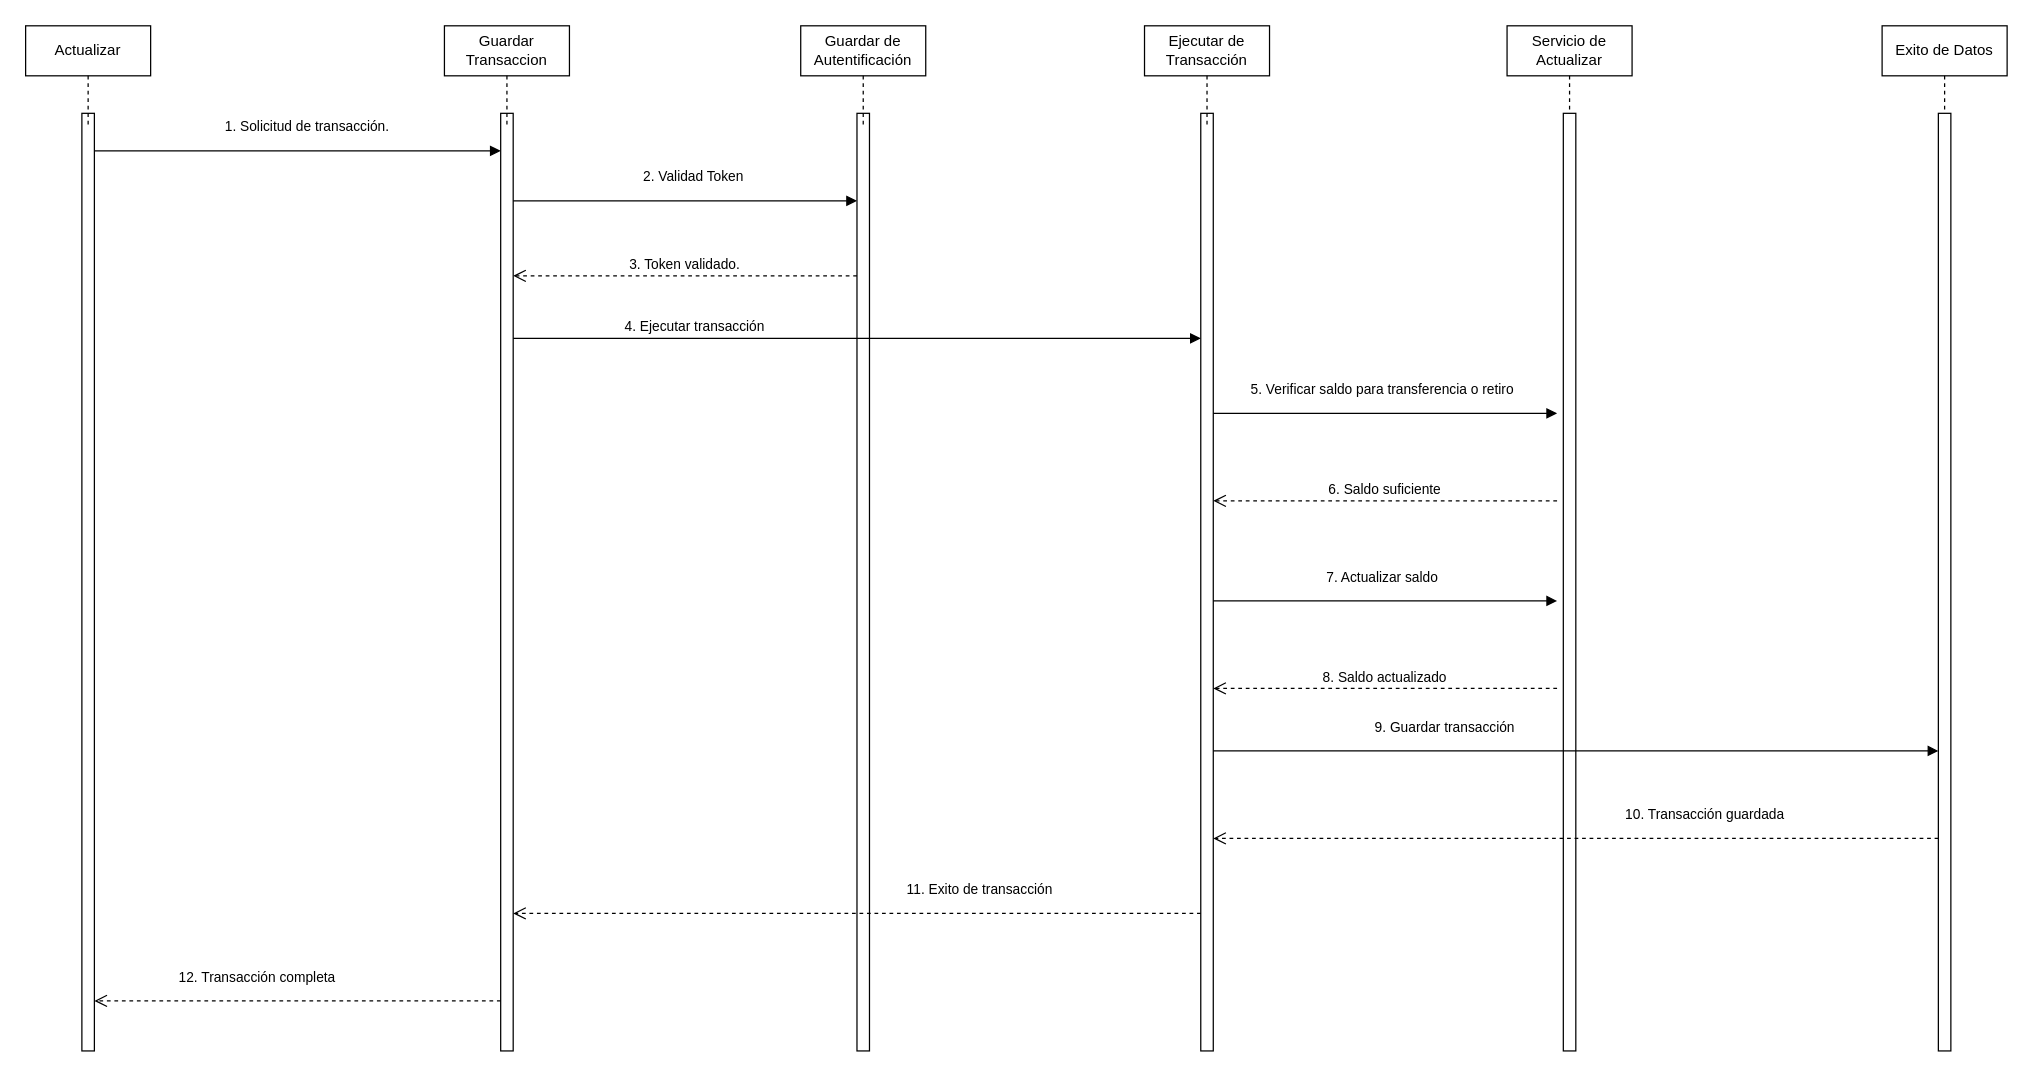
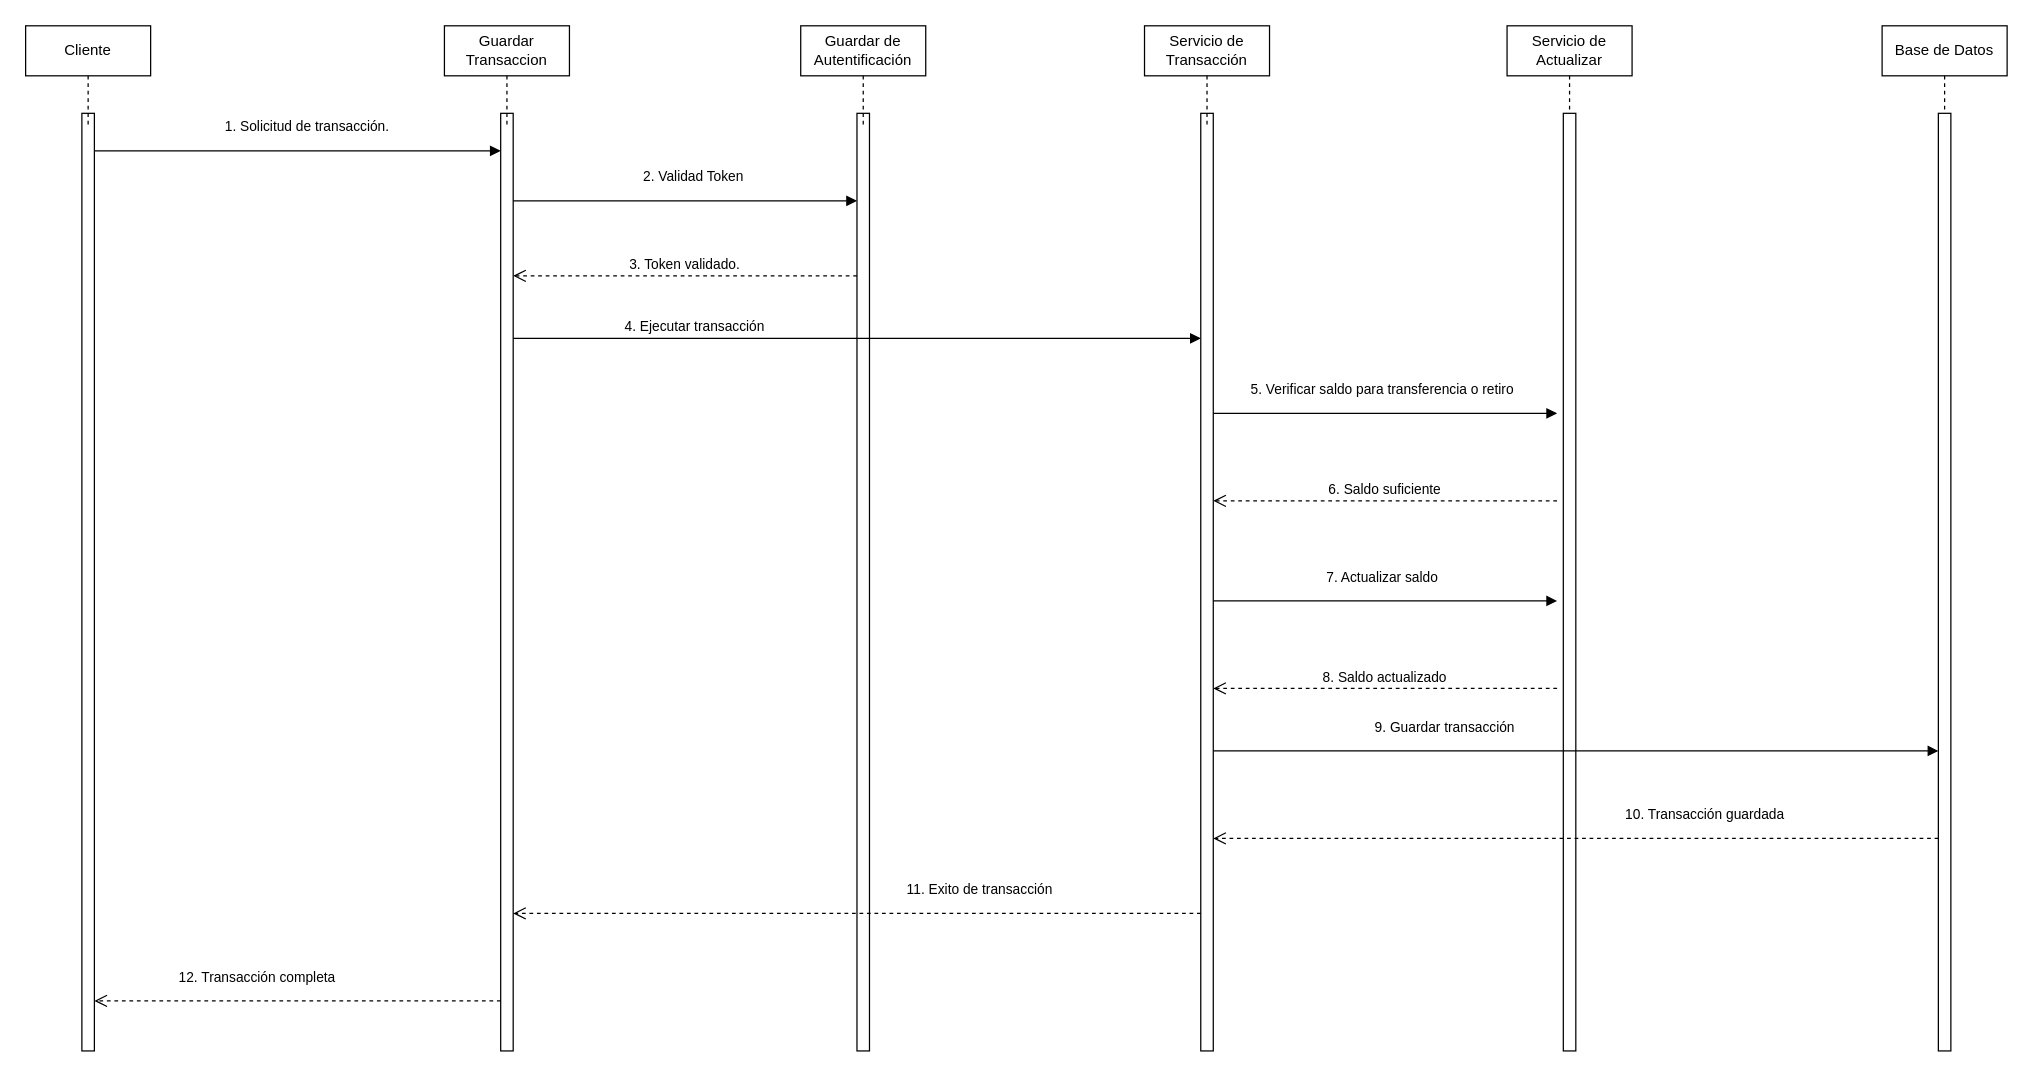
node "Actualizar": label "Actualizar" -> "Cliente"
node "Ejecutar de Transacción": label "Ejecutar de Transacción" -> "Servicio de Transacción"
node "Exito de Datos": label "Exito de Datos" -> "Base de Datos"
